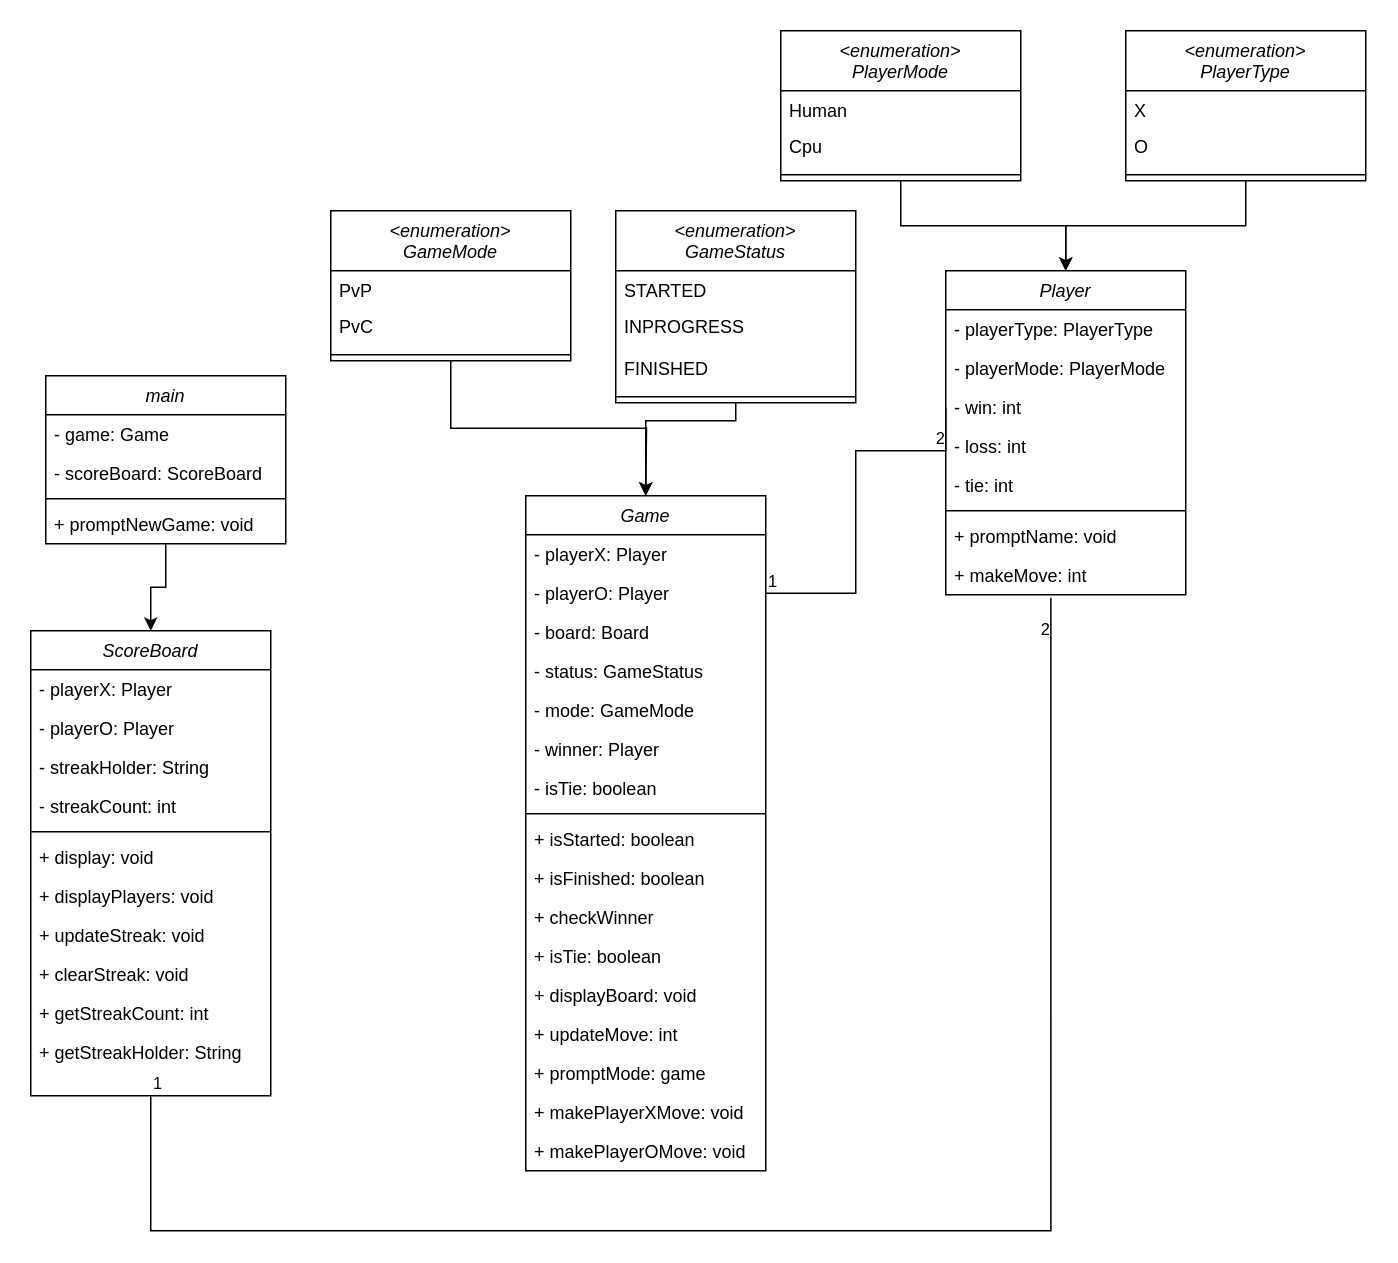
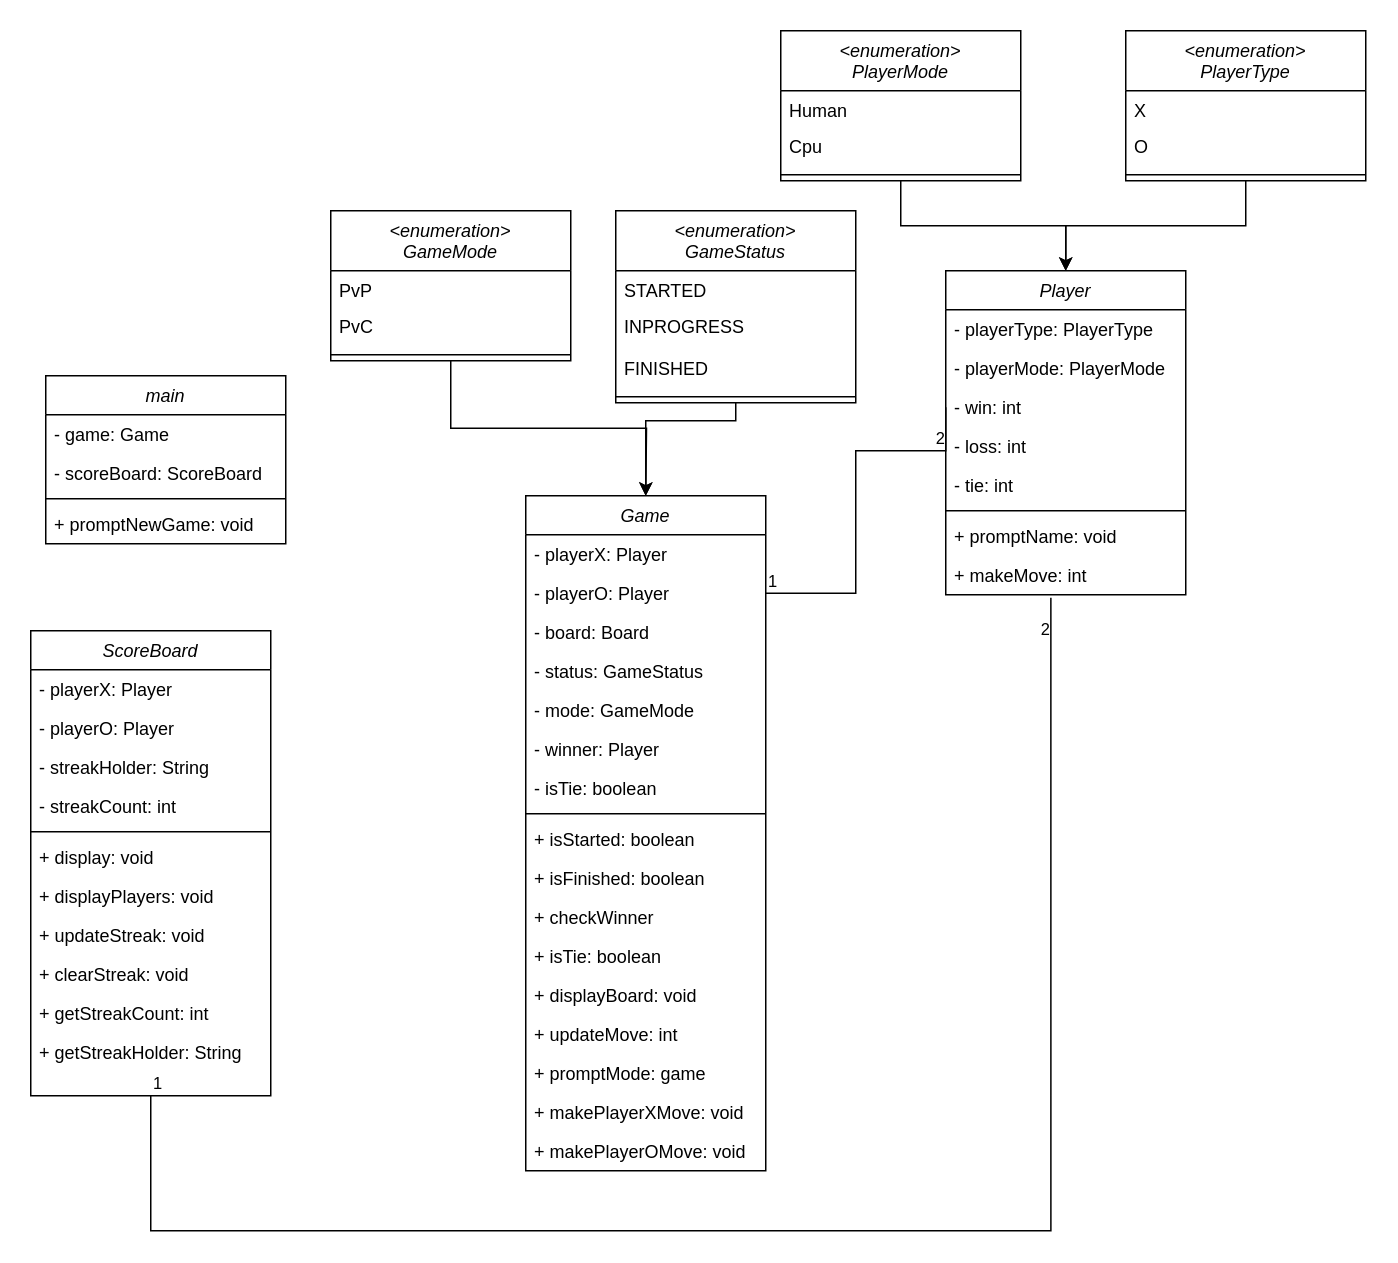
edge "main" -> "ScoreBoard": removed
